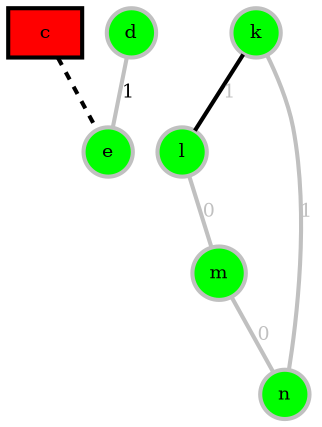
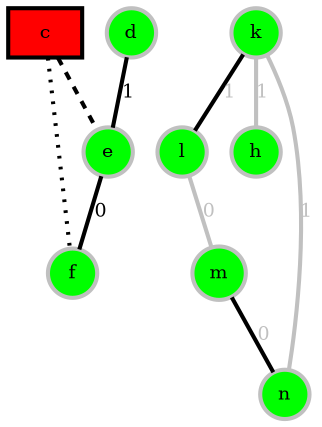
edge "d" -- "e": color grey -> black
node "h": added
node "f": added
edge "m" -- "n": color grey -> black
